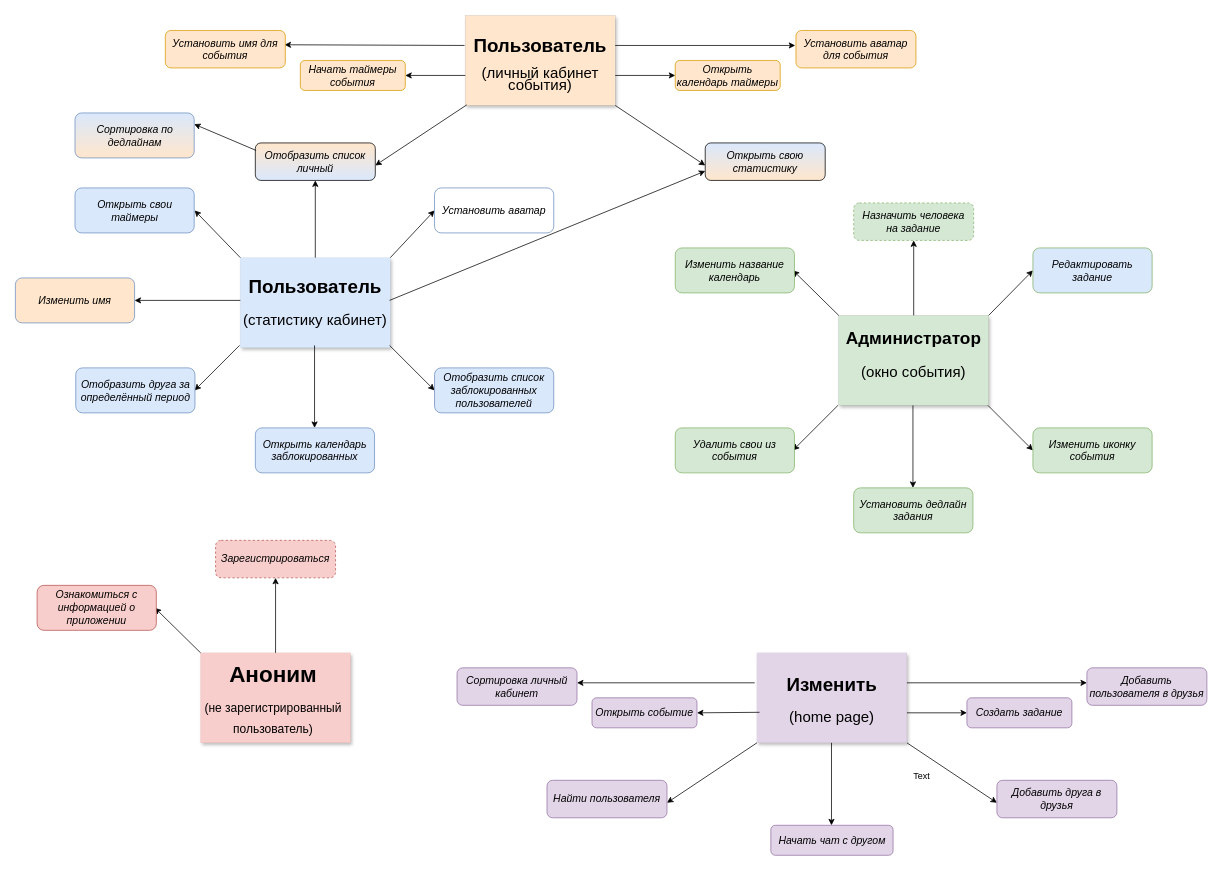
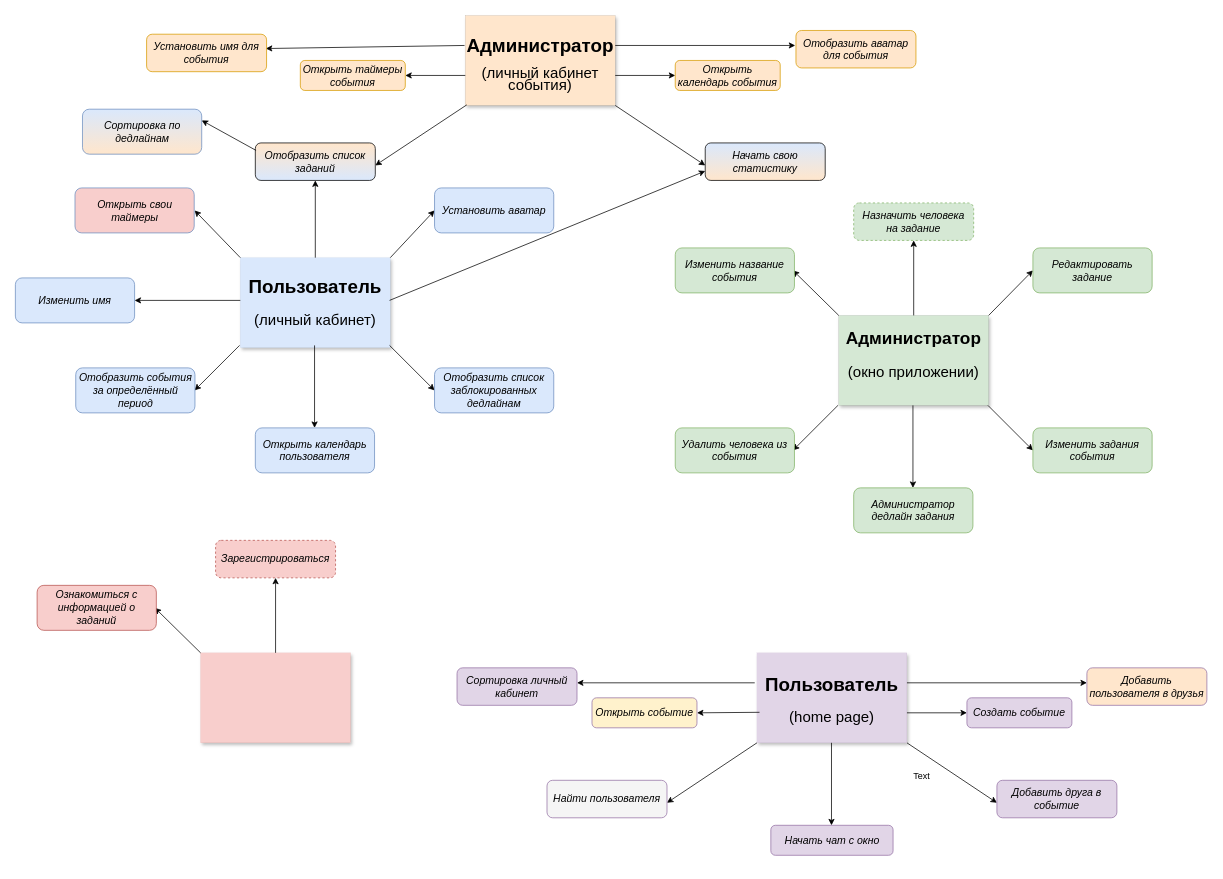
node "Пользователь (личный кабинет события)": label "Пользователь (личный кабинет события)" -> "Администратор (личный кабинет события)"
node "Установить имя для события": moved (225, 49) -> (207, 53)
node "Установить аватар для события": label "Установить аватар для события" -> "Отобразить аватар для события"
node "Начать таймеры события": label "Начать таймеры события" -> "Открыть таймеры события"
node "Открыть календарь таймеры": label "Открыть календарь таймеры" -> "Открыть календарь события"
node "Сортировка по дедлайнам": moved (135, 135) -> (142, 132)
node "Отобразить список личный": label "Отобразить список личный" -> "Отобразить список заданий"
node "Открыть свою статистику": label "Открыть свою статистику" -> "Начать свою статистику"
node "Открыть свои таймеры": fillcolor #dae8fc -> #f8cecc
node "Установить аватар": fillcolor #ffffff -> #dae8fc
node "Изменить название календарь": label "Изменить название календарь" -> "Изменить название события"
node "Редактировать задание": fillcolor #dae8fc -> #d5e8d4
node "Пользователь (статистику кабинет)": label "Пользователь (статистику кабинет)" -> "Пользователь (личный кабинет)"
node "Изменить имя": fillcolor #ffe6cc -> #dae8fc
node "Администратор(окно события)": label "Администратор(окно события)" -> "Администратор(окно приложении)"
node "Отобразить друга за определённый период": label "Отобразить друга за определённый период" -> "Отобразить события за определённый период"
node "Отобразить список заблокированных пользователей": label "Отобразить список заблокированных пользователей" -> "Отобразить список заблокированных дедлайнам"
node "Открыть календарь заблокированных": label "Открыть календарь заблокированных" -> "Открыть календарь пользователя"
node "Удалить свои из события": label "Удалить свои из события" -> "Удалить человека из события"
node "Изменить иконку события": label "Изменить иконку события" -> "Изменить задания события"
node "Установить дедлайн задания": label "Установить дедлайн задания" -> "Администратор дедлайн задания"
node "Ознакомиться с информацией о приложении": label "Ознакомиться с информацией о приложении" -> "Ознакомиться с информацией о заданий"
node "Изменить (home page)": label "Изменить (home page)" -> "Пользователь (home page)"
node "Добавить пользователя в друзья": fillcolor #e1d5e7 -> #ffe6cc
node "Аноним(не зарегистрированный пользователь)": removed
node "Открыть событие": fillcolor #e1d5e7 -> #fff2cc
node "Создать задание": label "Создать задание" -> "Создать событие"
node "Найти пользователя": fillcolor #e1d5e7 -> #f5f5f5
node "Добавить друга в друзья": label "Добавить друга в друзья" -> "Добавить друга в событие"
node "Начать чат с другом": label "Начать чат с другом" -> "Начать чат с окно"
